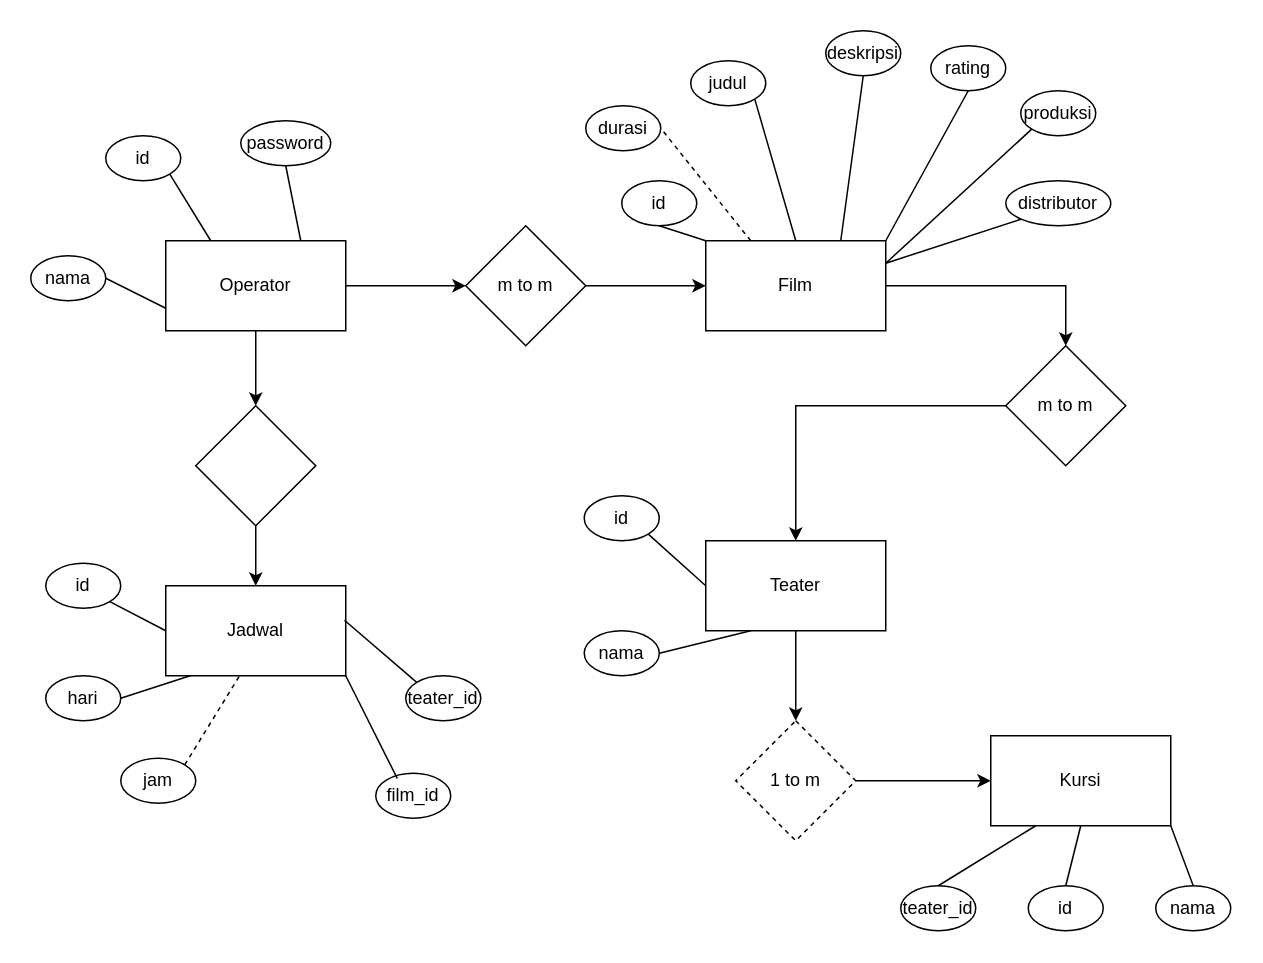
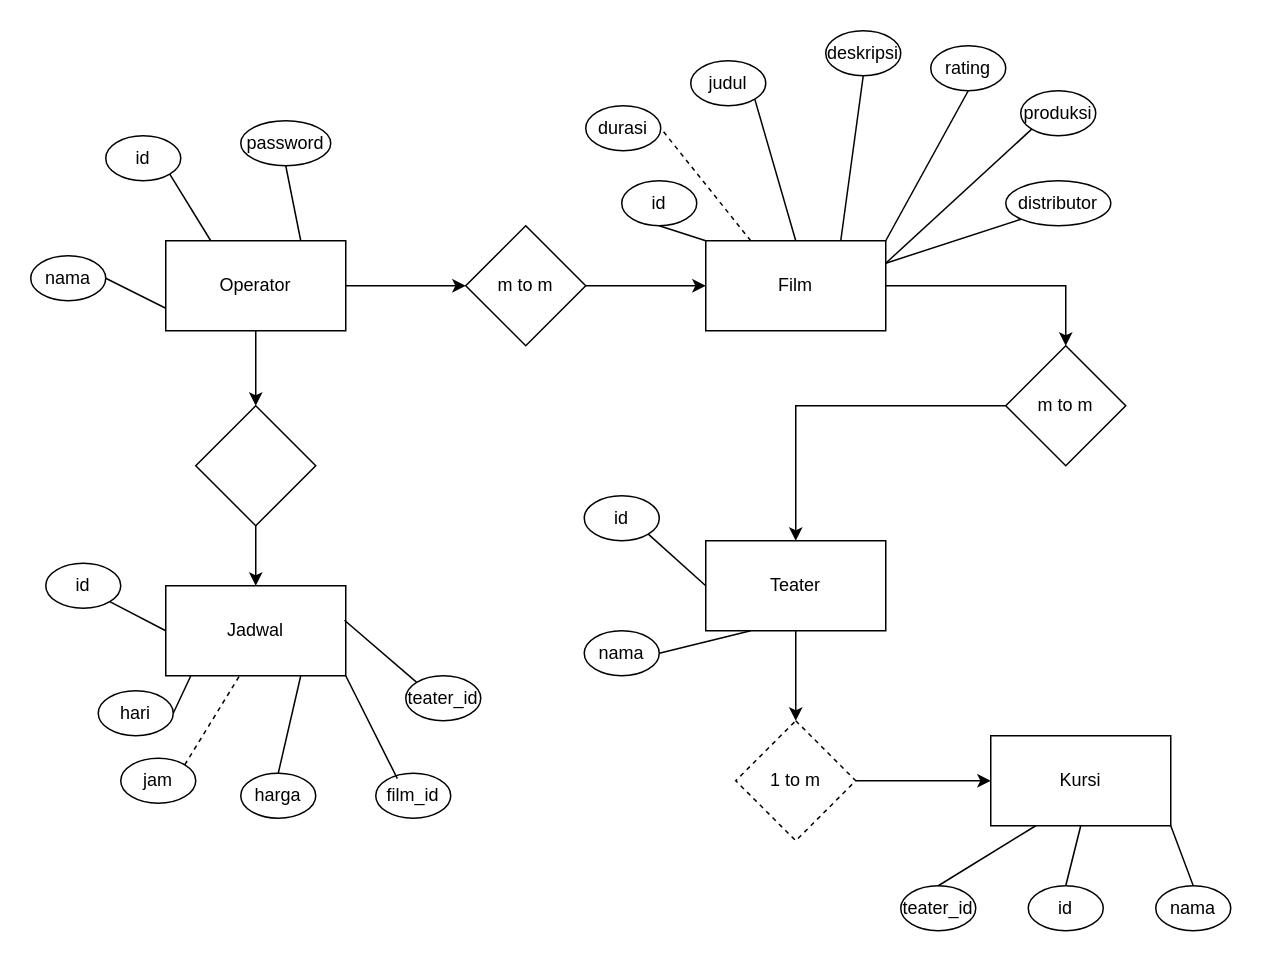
node "hari": moved (83, 698) -> (136, 713)
edge "Jadwal" -- "harga": added
node "harga": added
